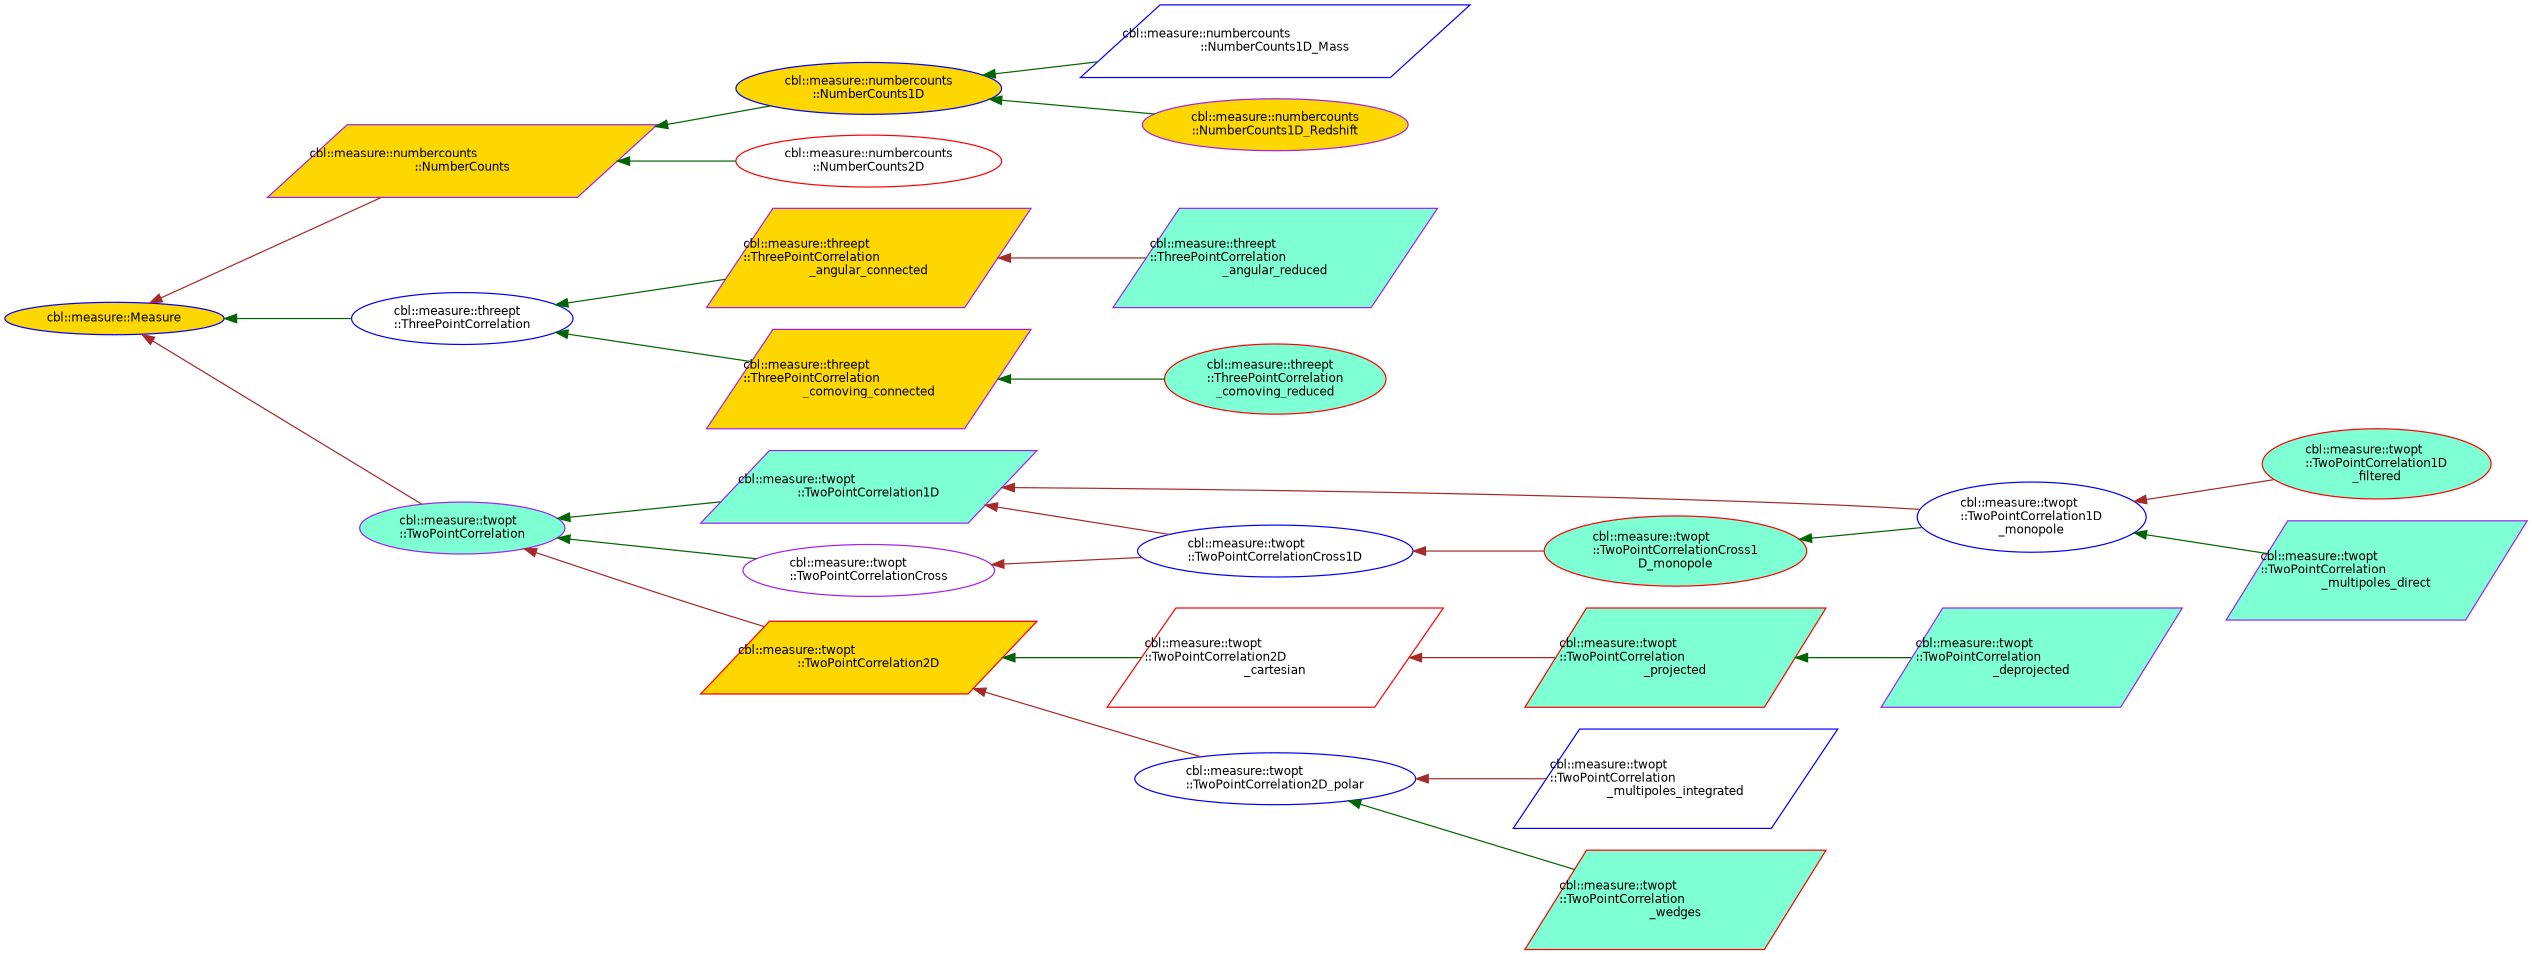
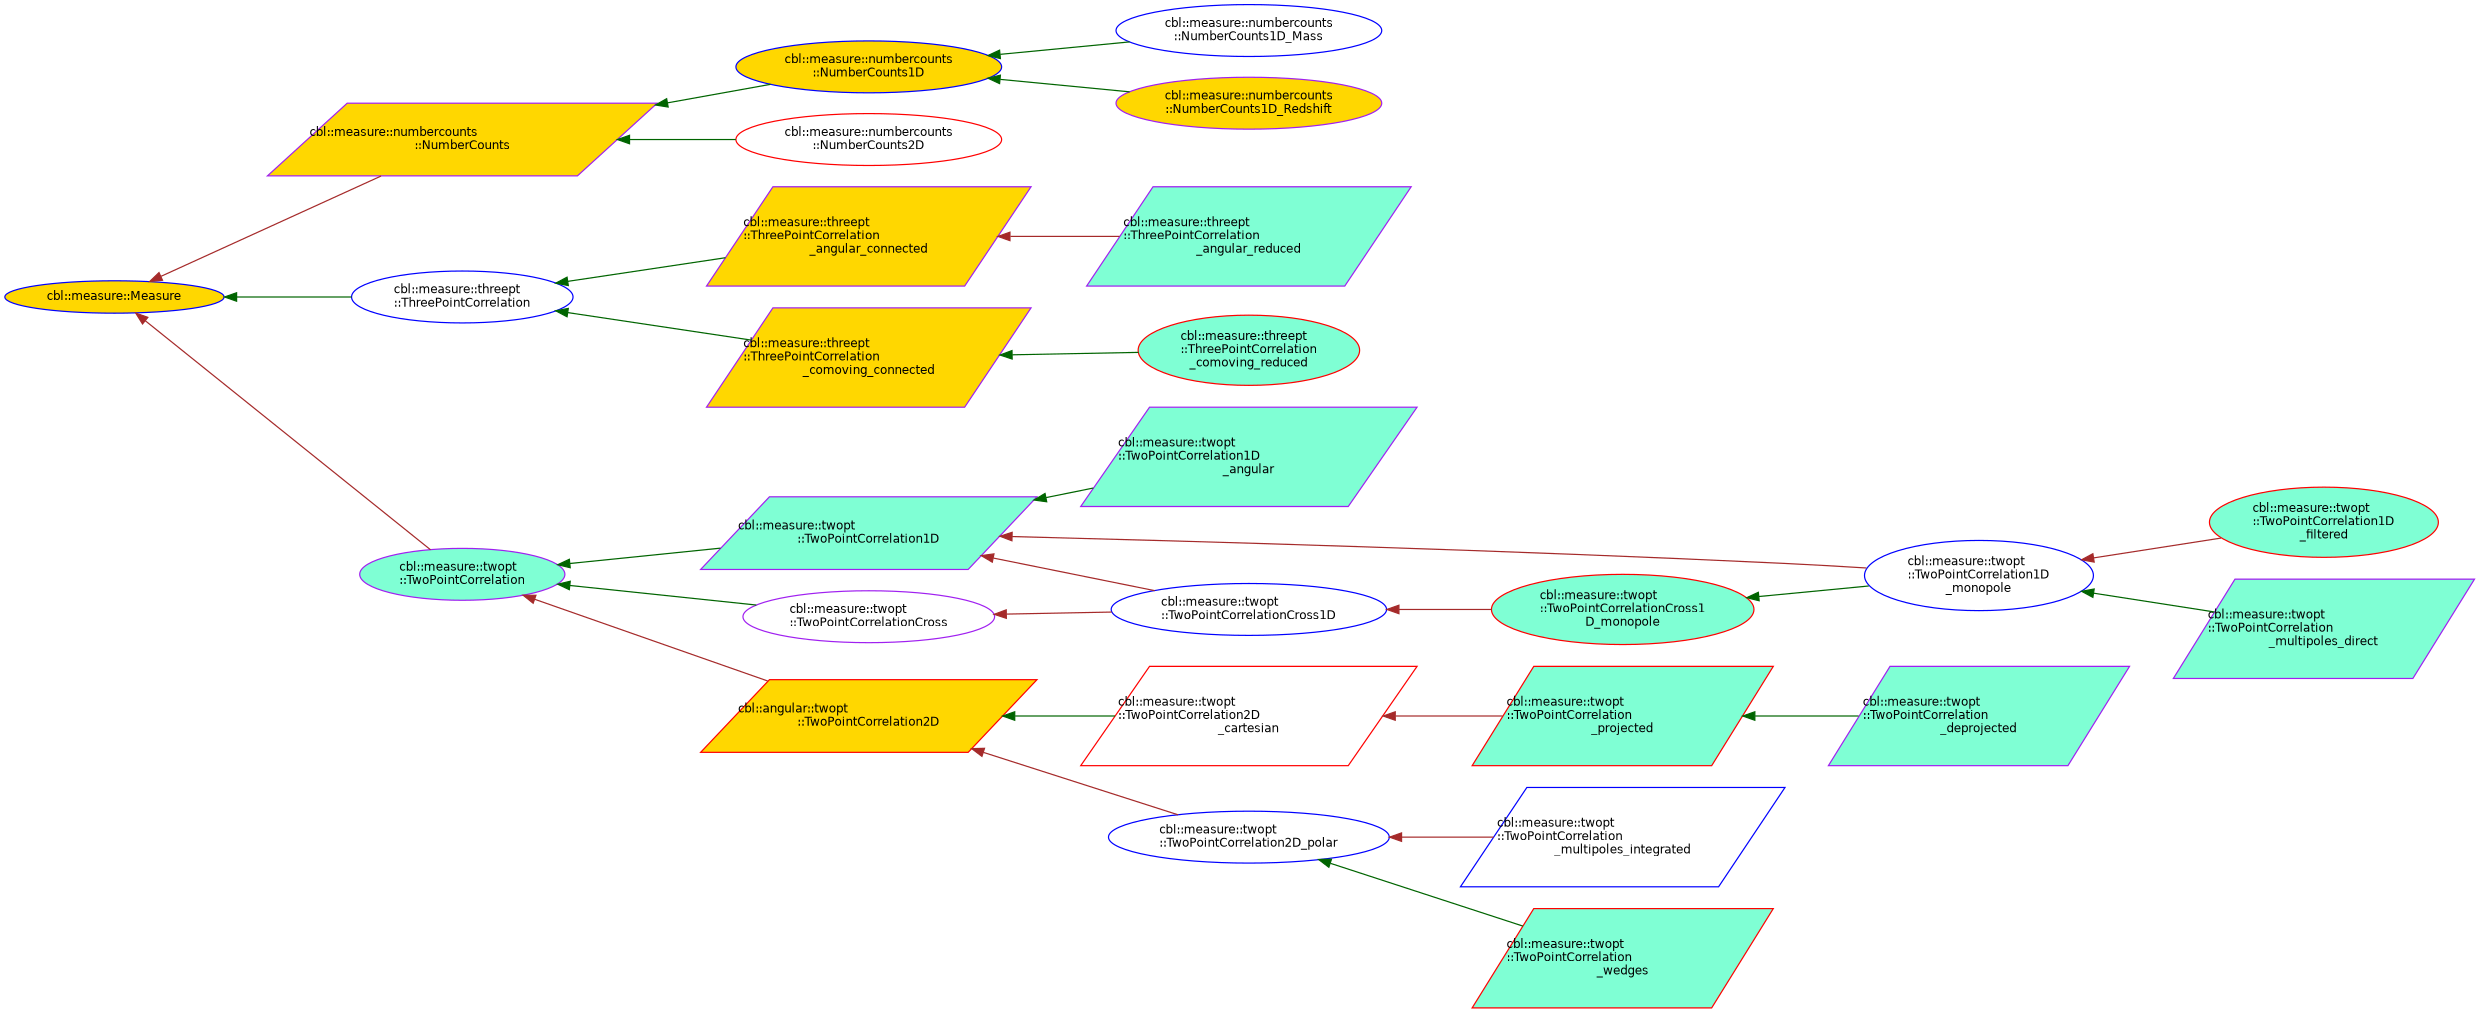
node "cbl::measure::numbercounts ::NumberCounts1D_Mass": shape parallelogram -> ellipse
node "cbl::measure::twopt ::TwoPointCorrelation1D _angular": added
node "cbl::measure::twopt ::TwoPointCorrelation2D": label "cbl::measure::twopt ::TwoPointCorrelation2D" -> "cbl::angular::twopt ::TwoPointCorrelation2D"
